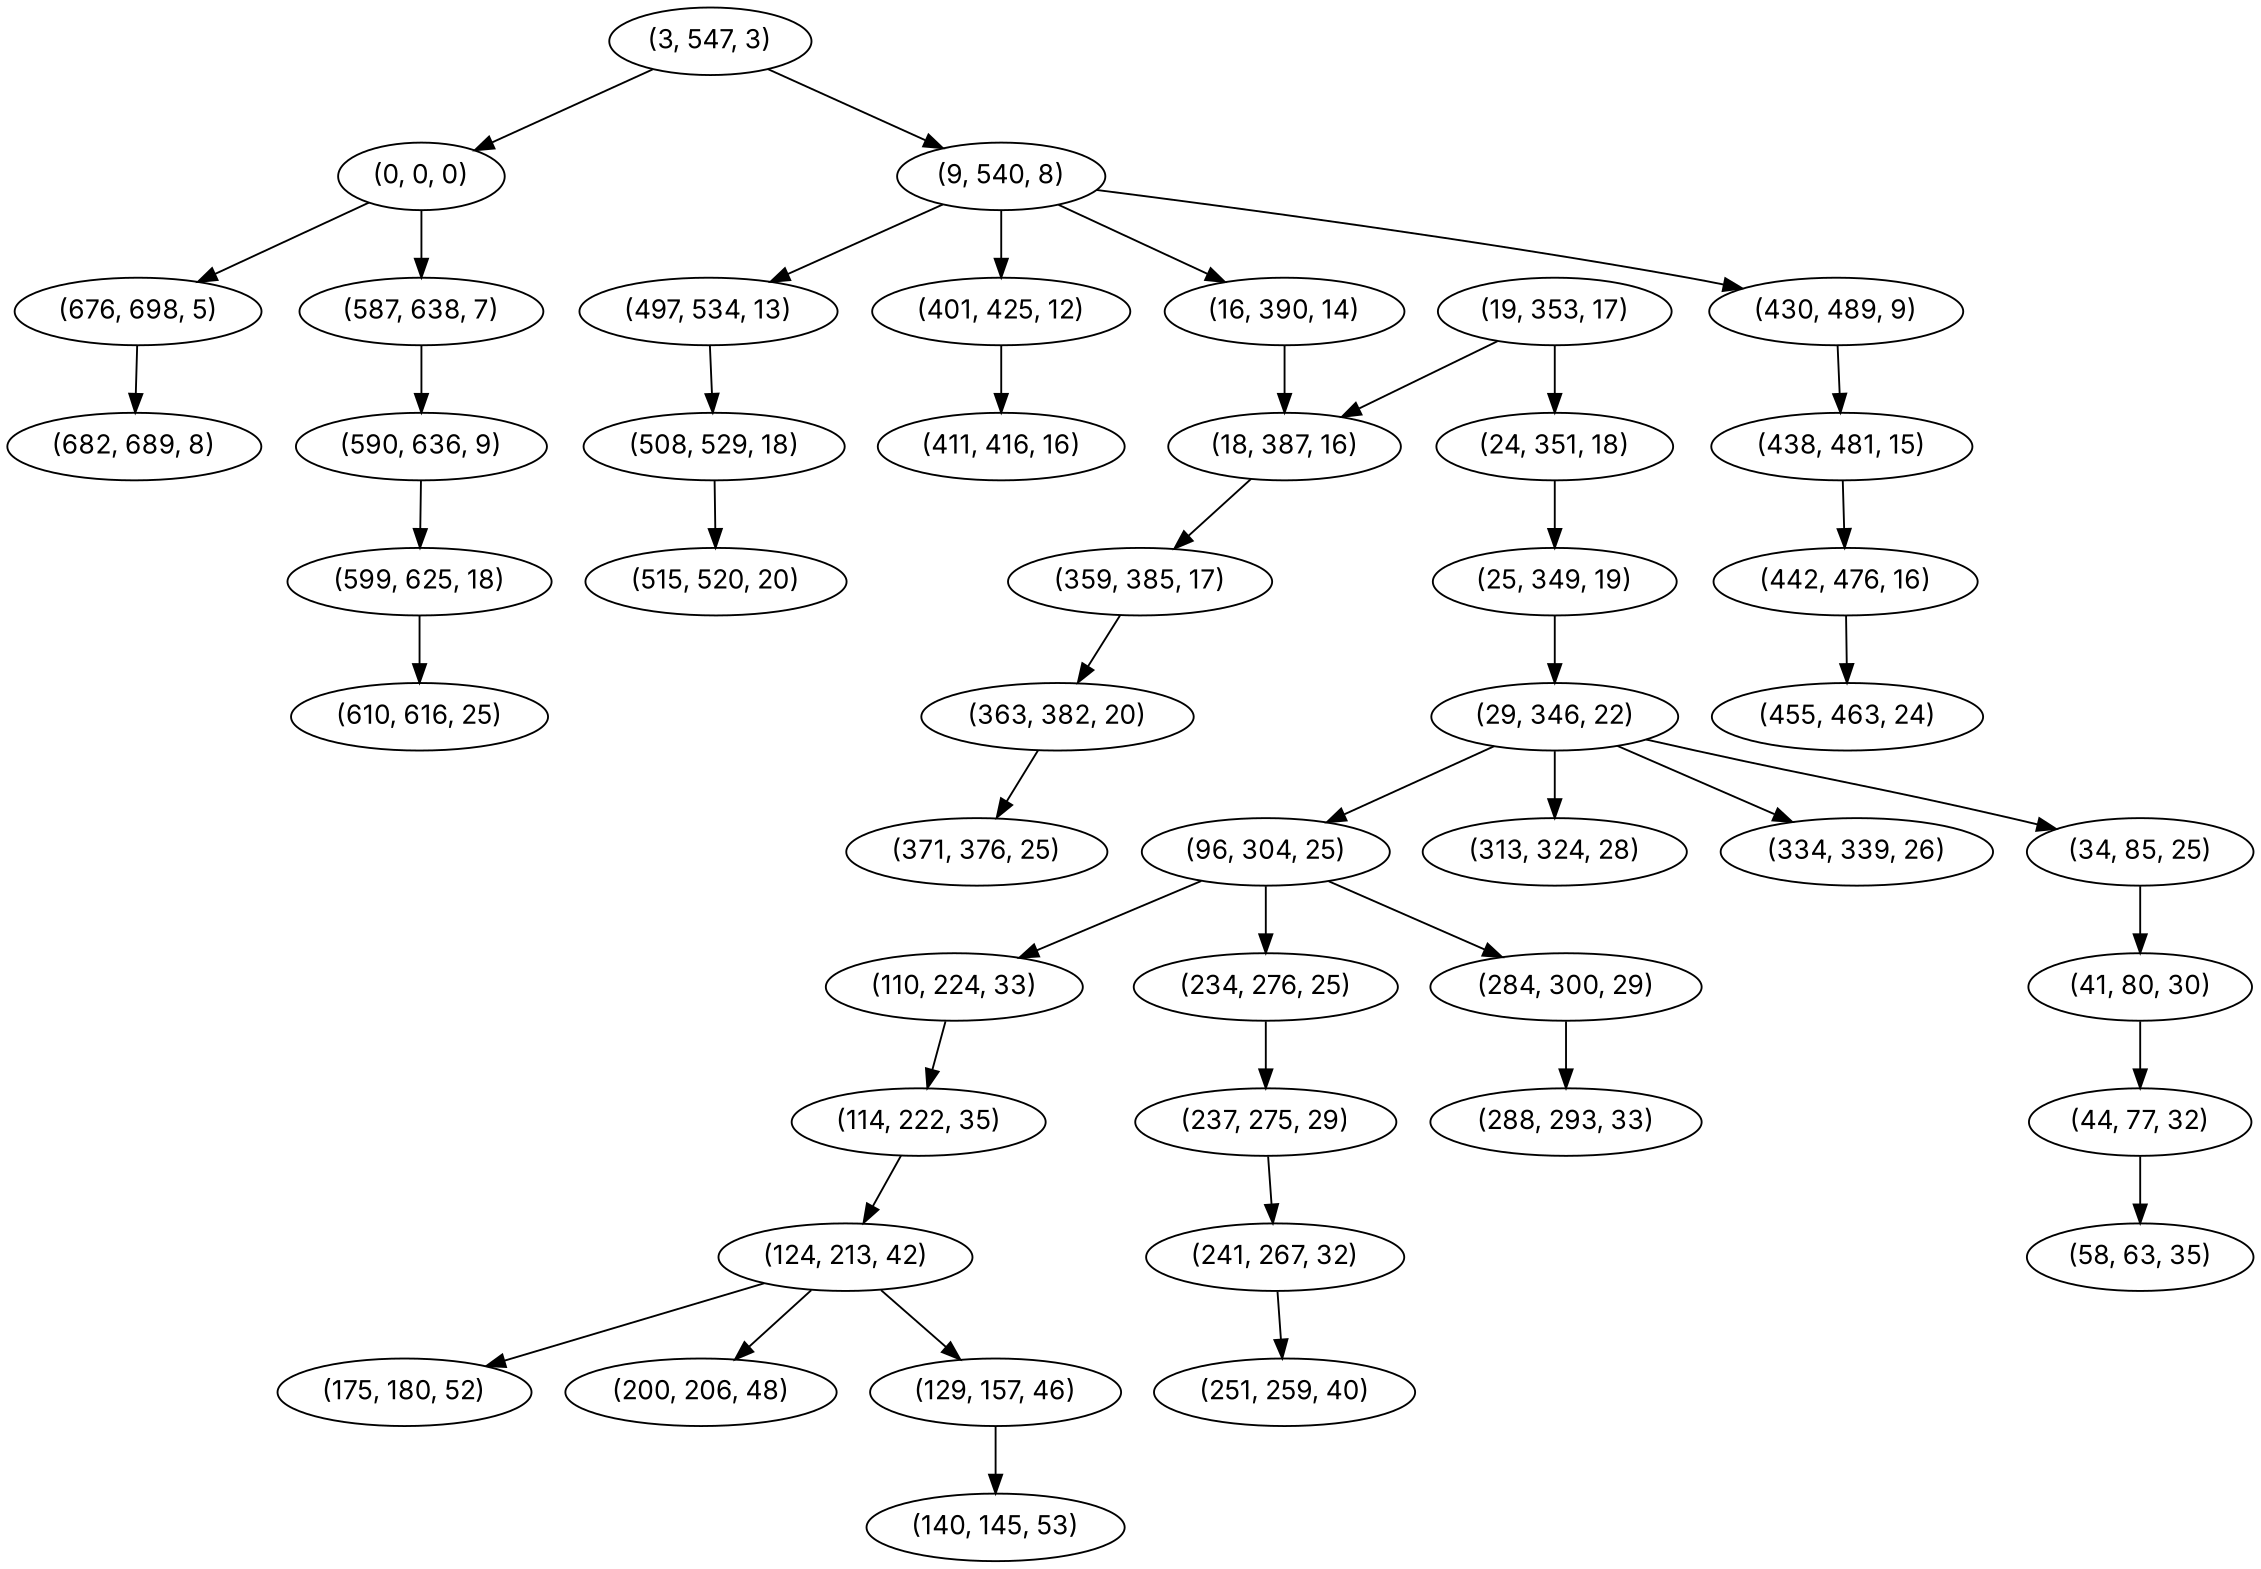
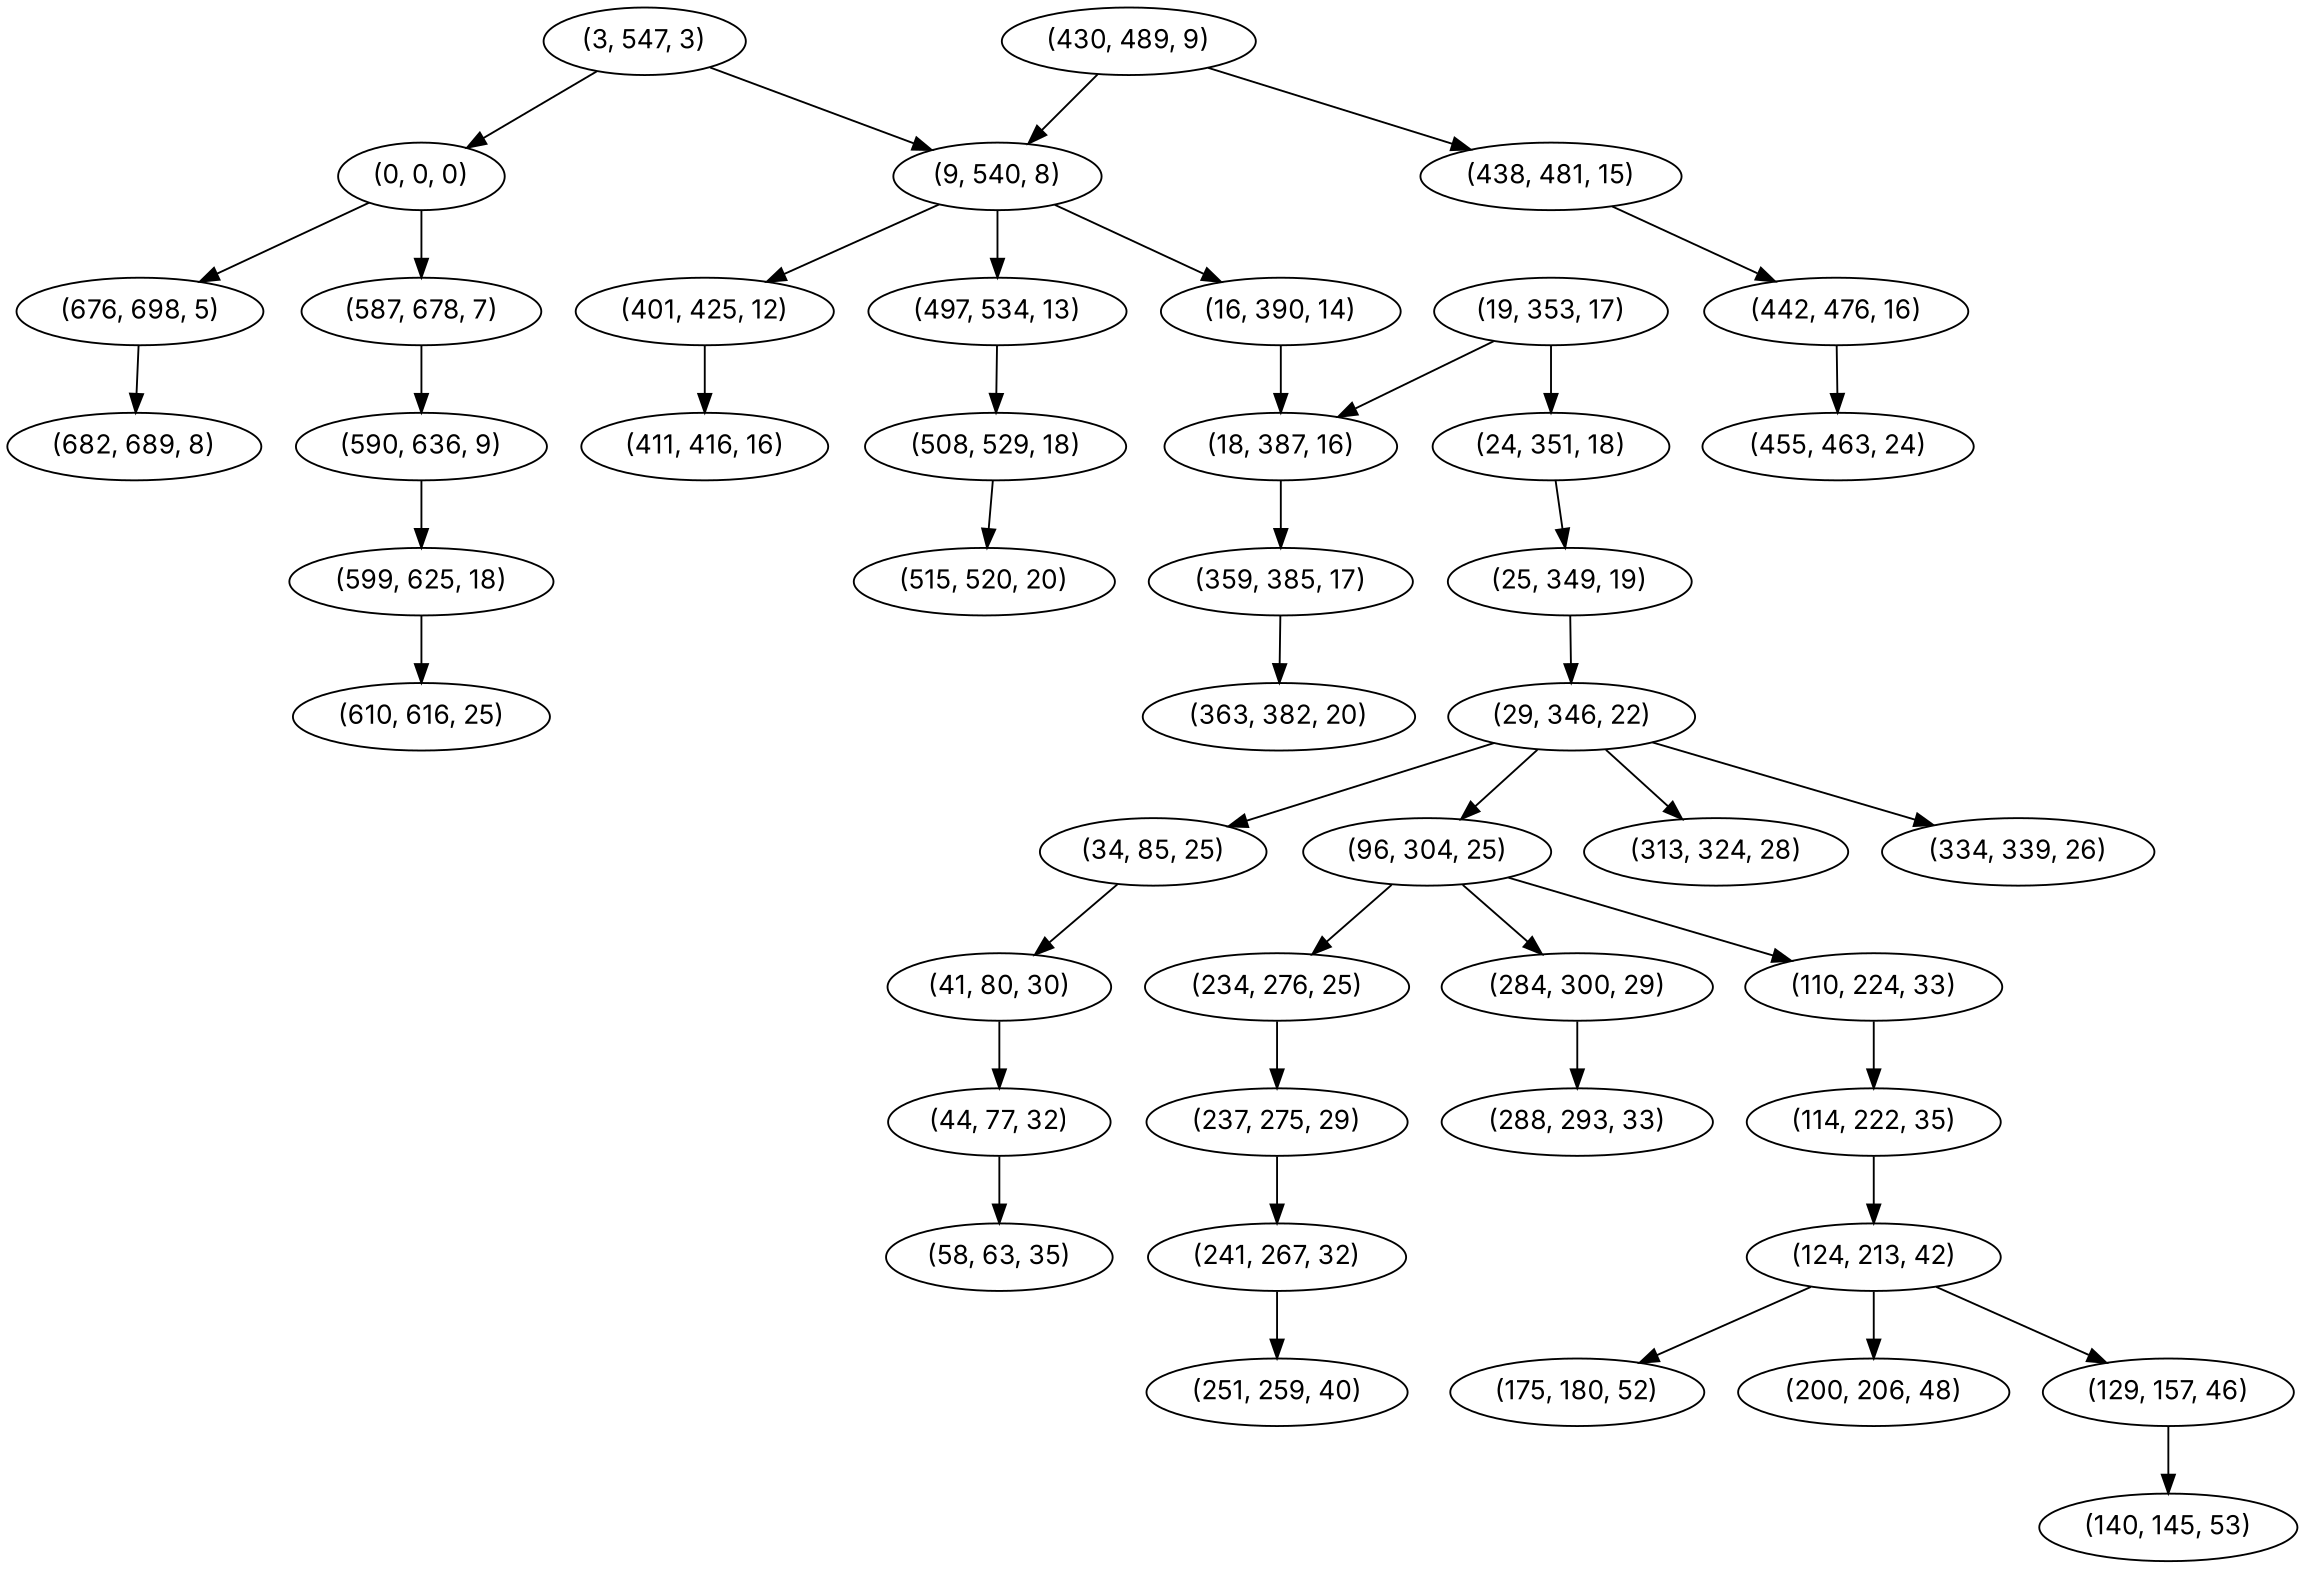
edge "(9, 540, 8)" -> "(430, 489, 9)": reversed
node "(587, 638, 7)": label "(587, 638, 7)" -> "(587, 678, 7)"
node "(371, 376, 25)": removed
